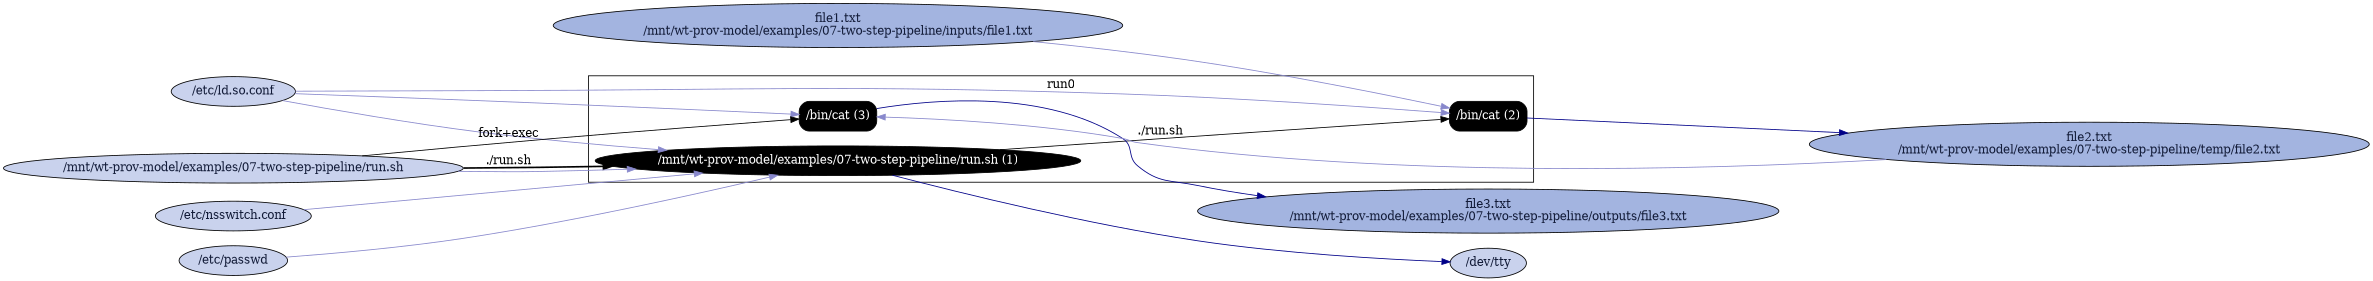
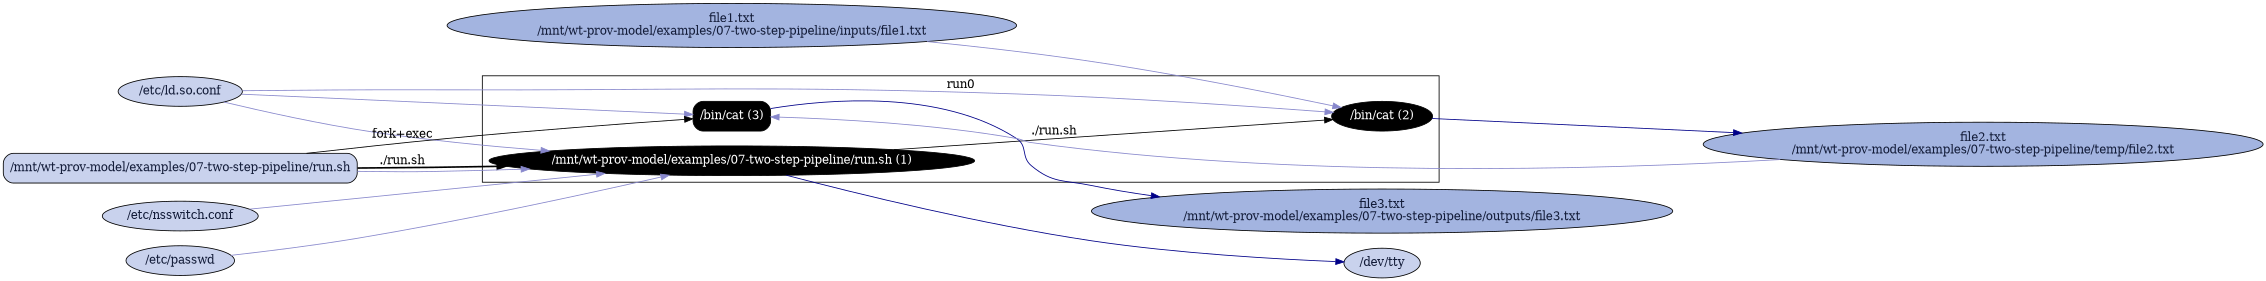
node "/bin/cat (2)": shape box -> ellipse
node "/mnt/wt-prov-model/examples/07-two-step-pipeline/run.sh": shape ellipse -> box
